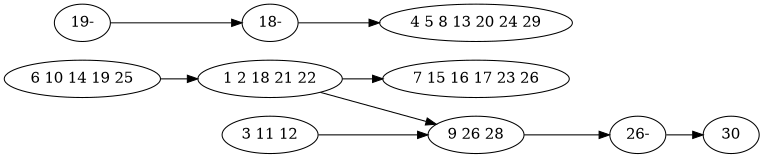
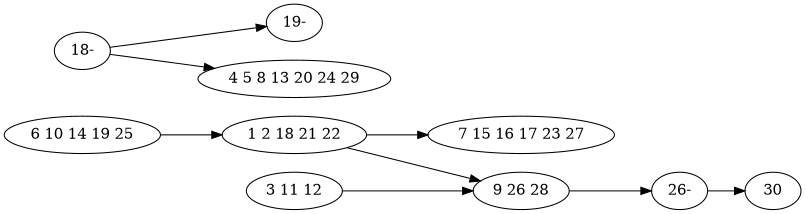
edge "19-" -> "18-": reversed
node "7 15 16 17 23 26": label "7 15 16 17 23 26" -> "7 15 16 17 23 27"
